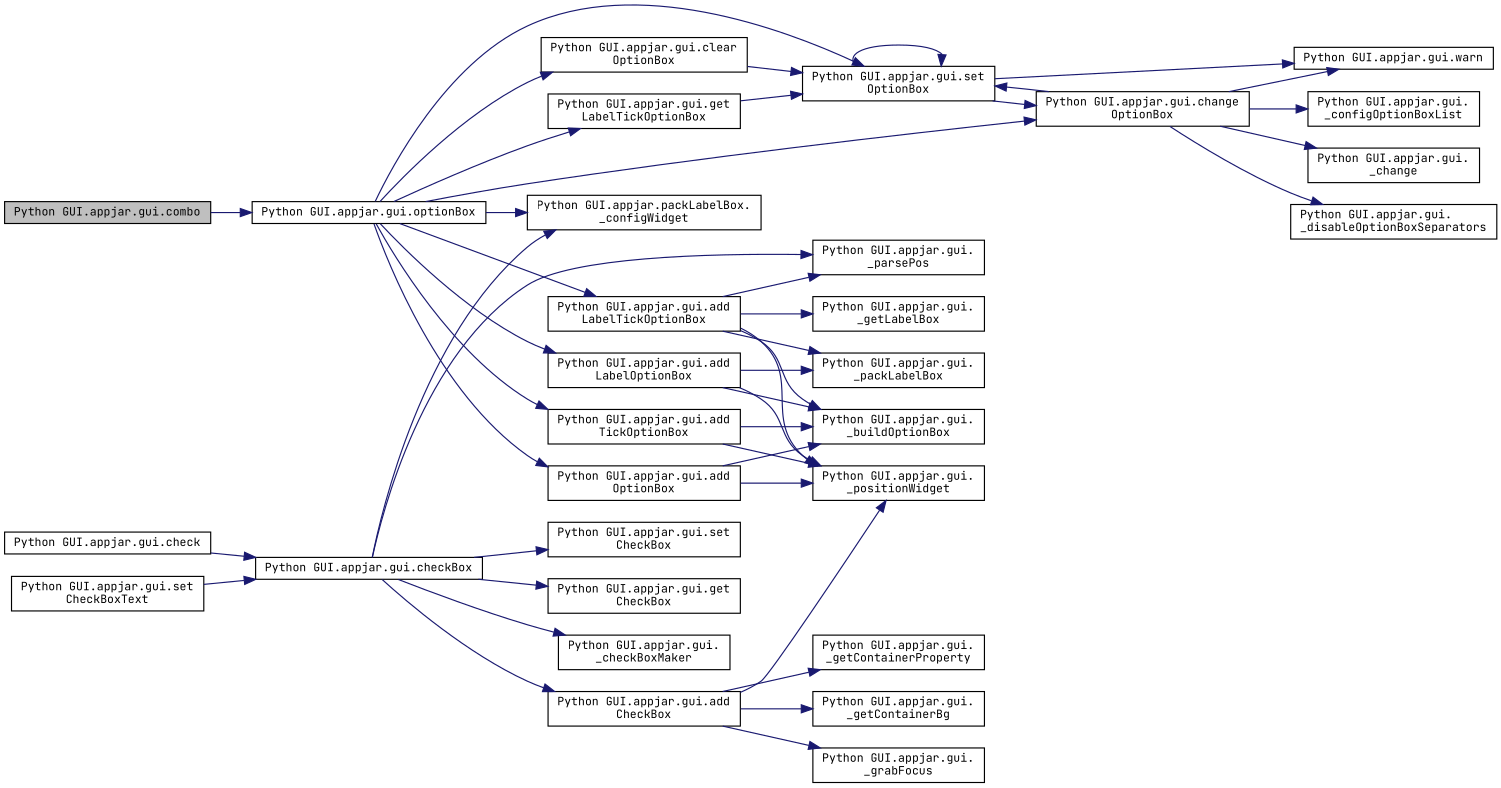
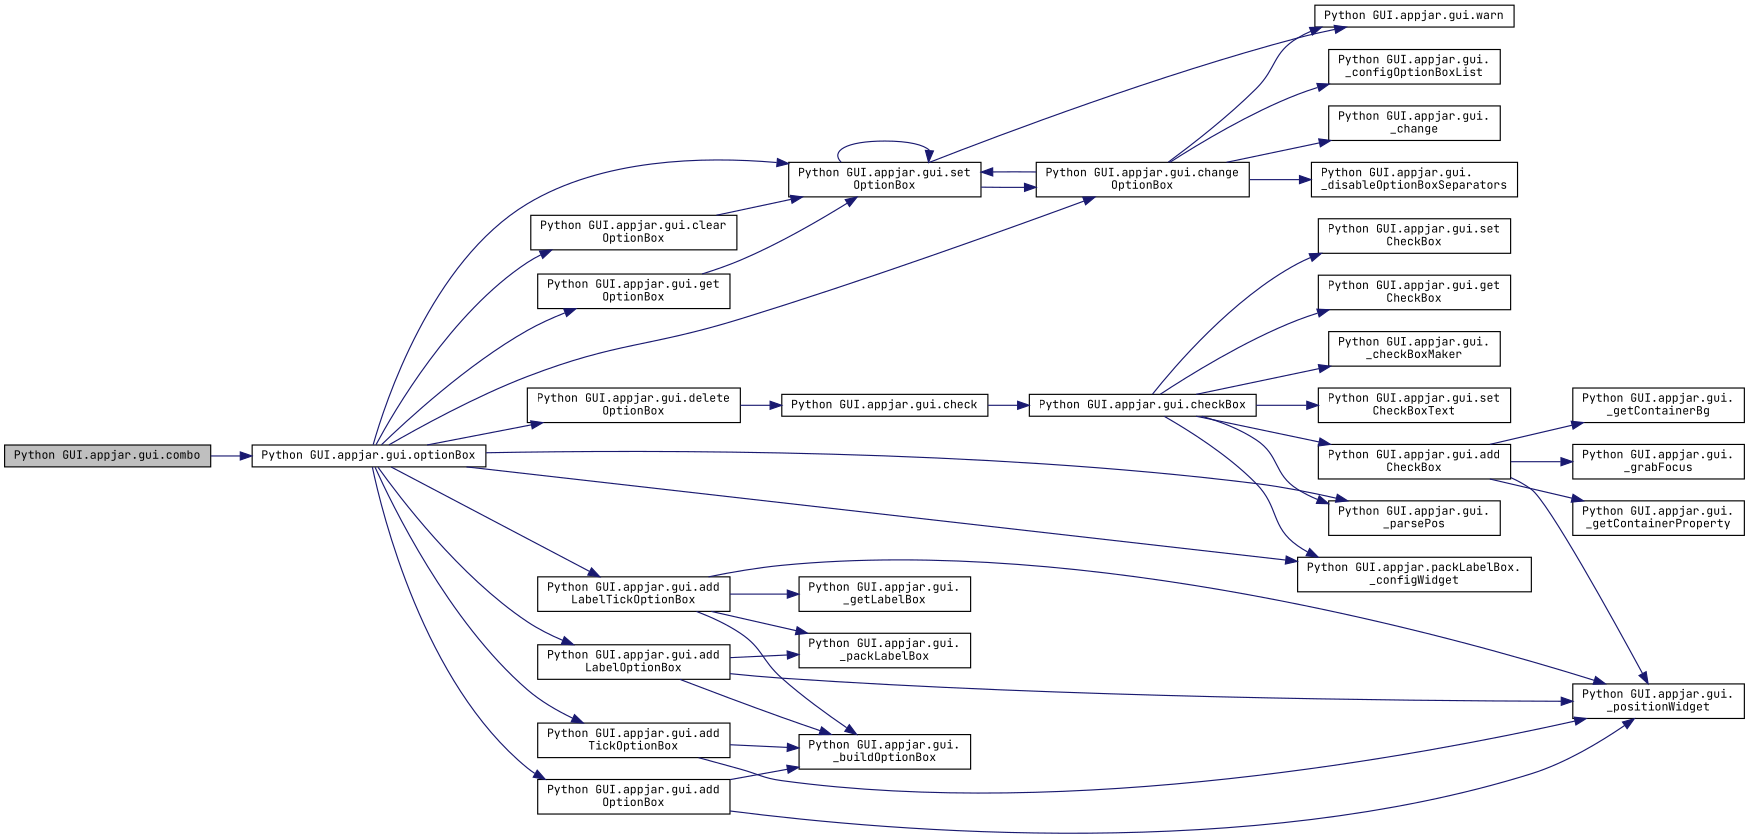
node "Python GUI.appjar.gui.get LabelTickOptionBox": label "Python GUI.appjar.gui.get LabelTickOptionBox" -> "Python GUI.appjar.gui.get OptionBox"
edge "Python GUI.appjar.gui.add LabelTickOptionBox" -> "Python GUI.appjar.gui. _parsePos": now "Python GUI.appjar.gui.optionBox" -> "Python GUI.appjar.gui. _parsePos"
node "Python GUI.appjar.gui.delete OptionBox": added
edge "Python GUI.appjar.gui.set CheckBoxText" -> "Python GUI.appjar.gui.checkBox": reversed
